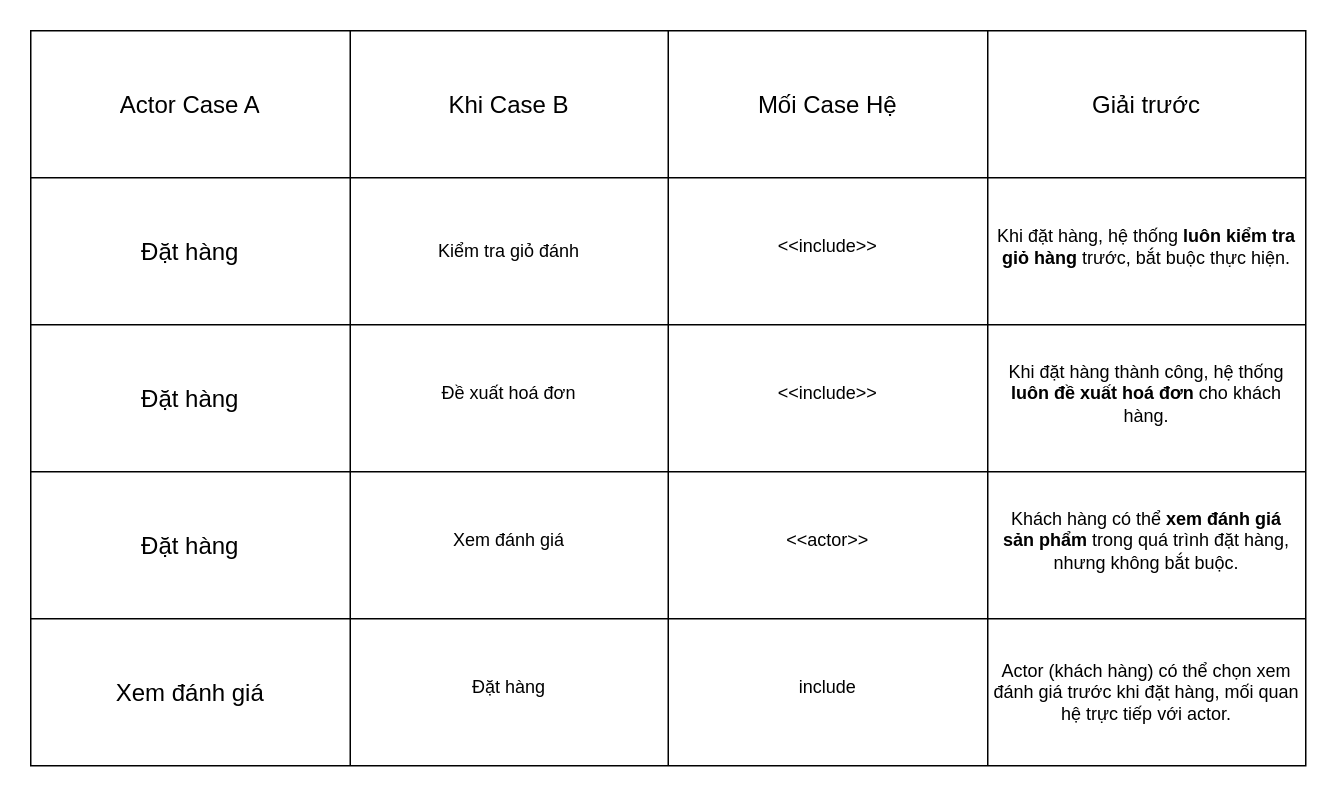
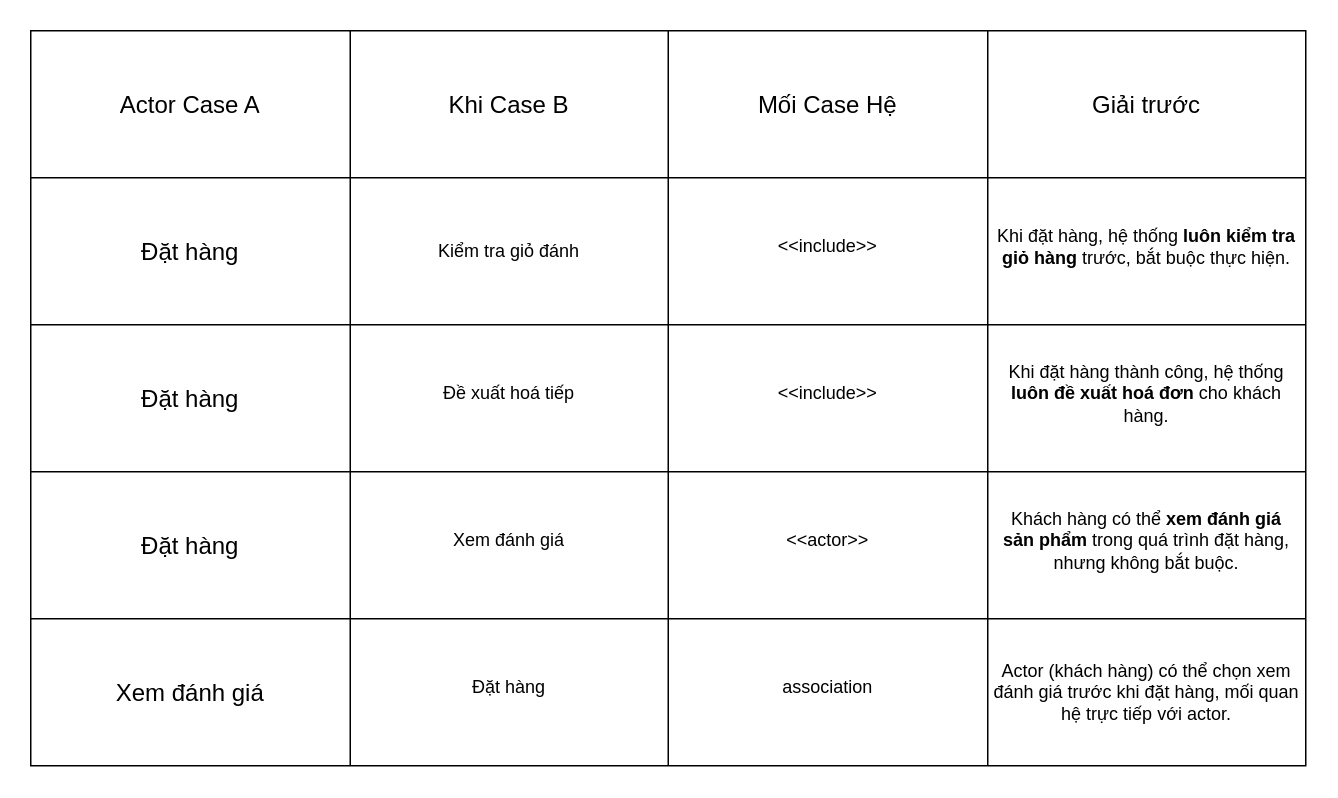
node "Đề xuất hoá đơn": label "Đề xuất hoá đơn" -> "Đề xuất hoá tiếp"
node "include": label "include" -> "association"
